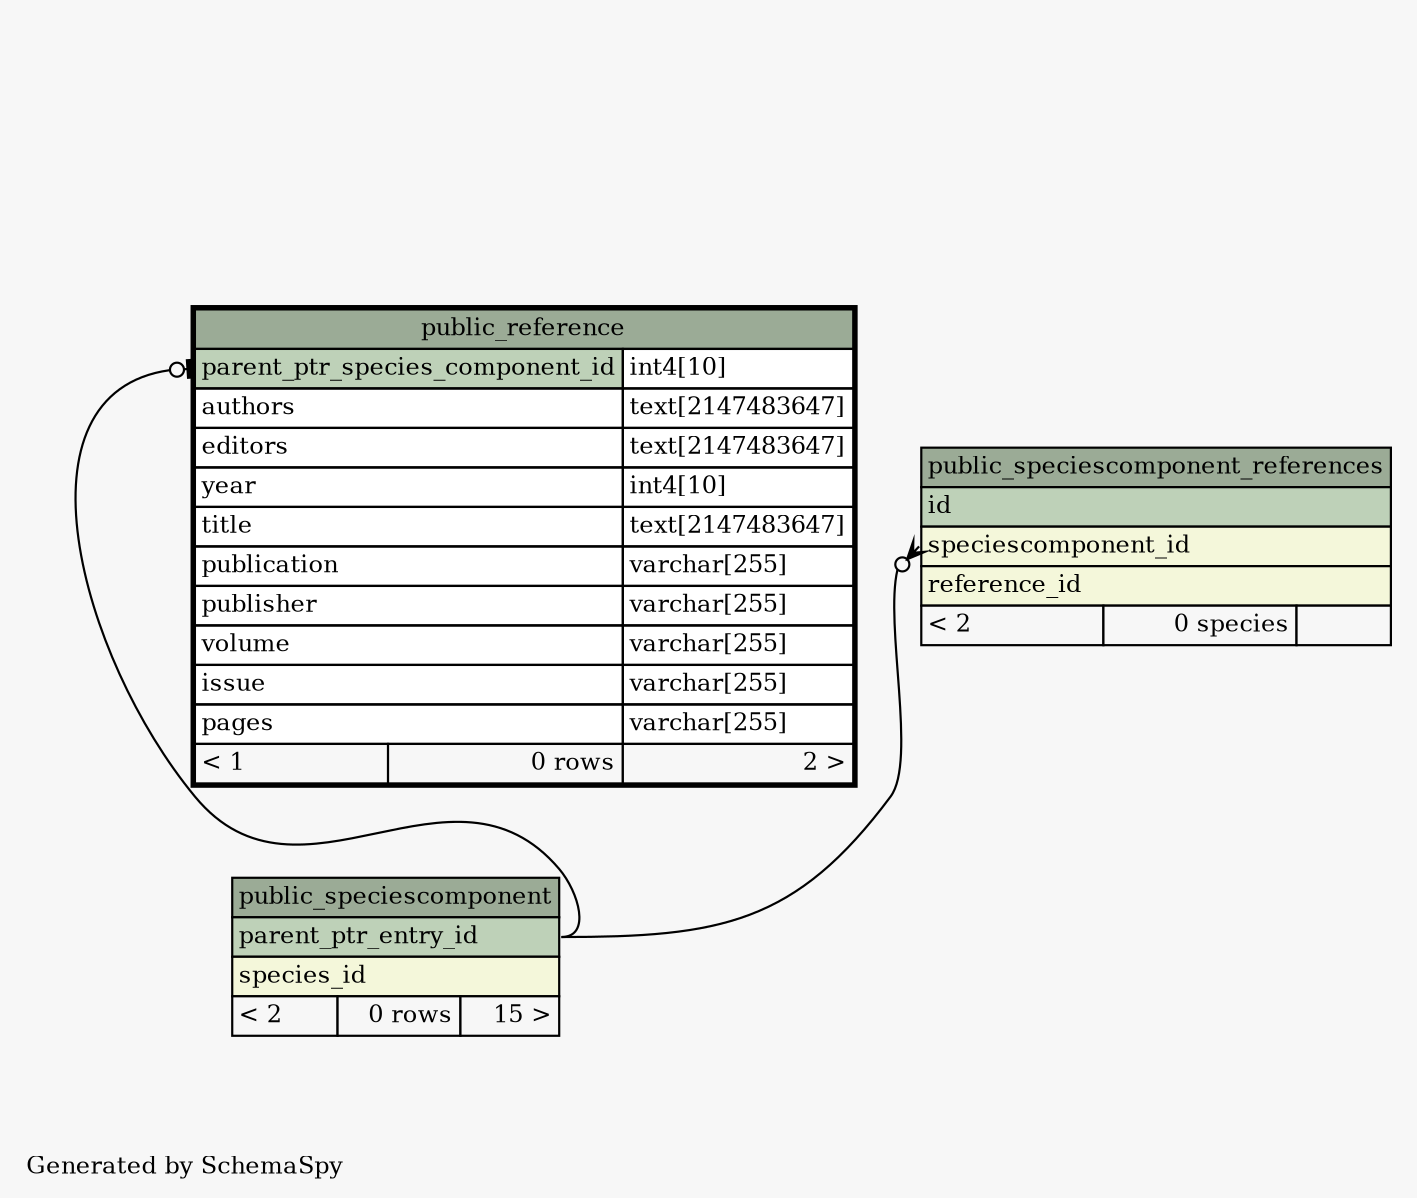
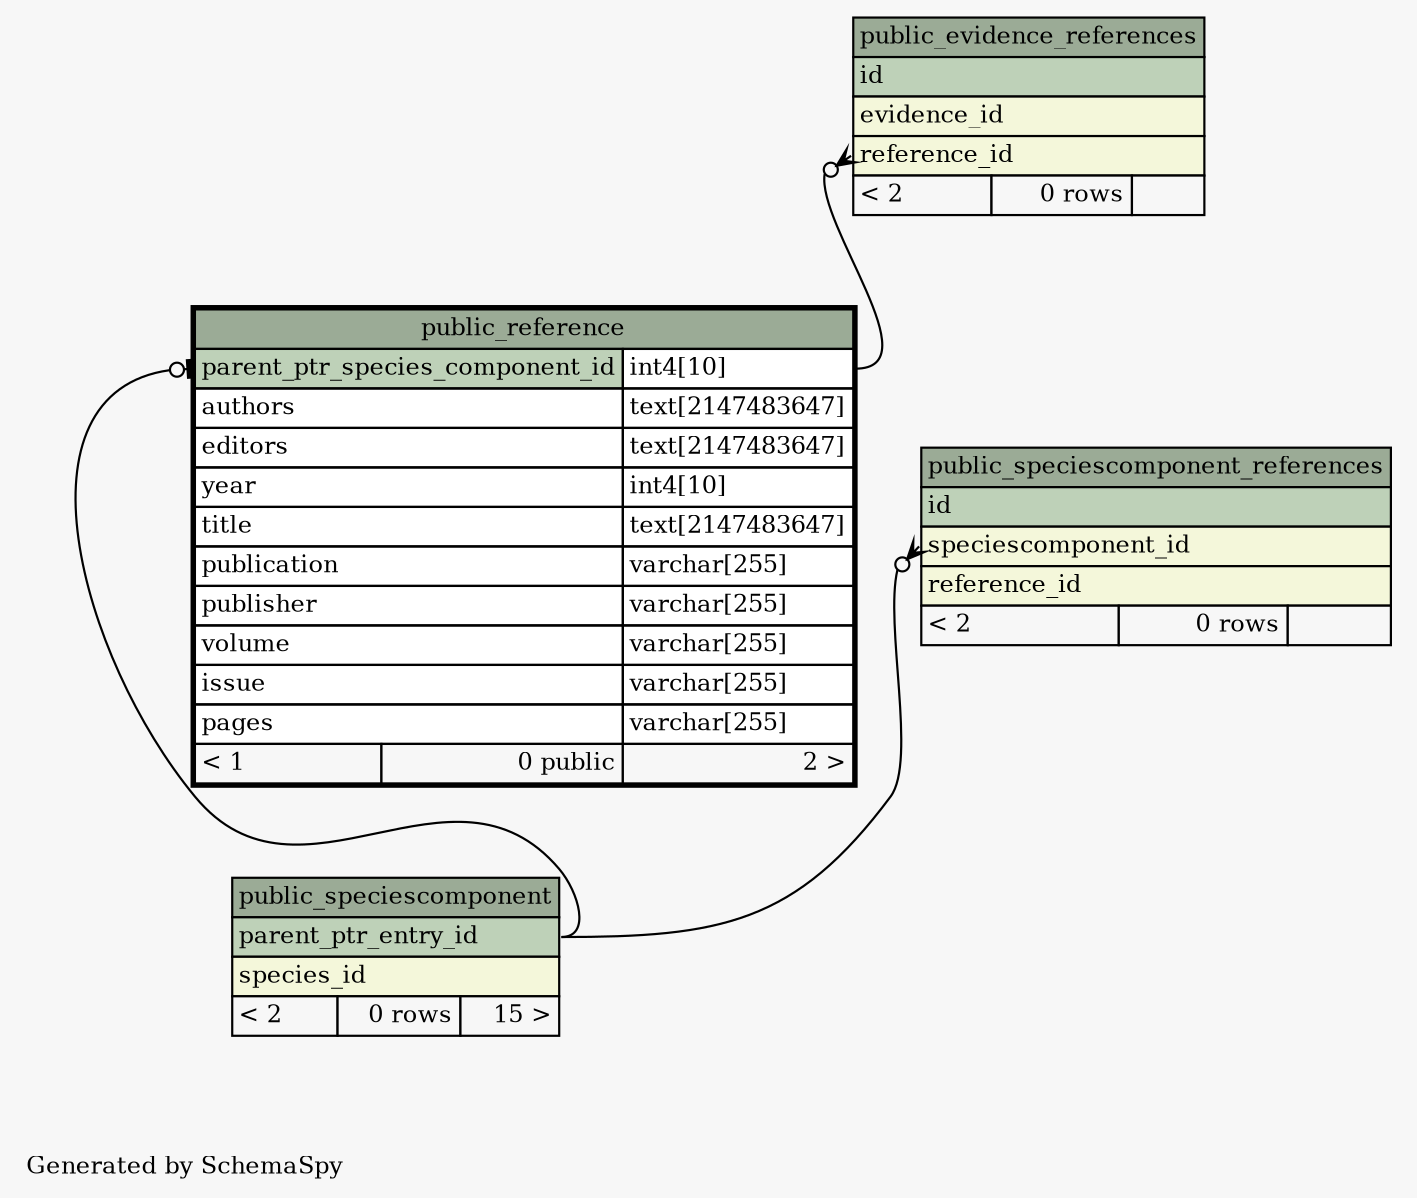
node "public_evidence_references": added
node "public_speciescomponent_references": text "0 species" -> "0 rows"
node "public_reference": text "0 rows" -> "0 public"
